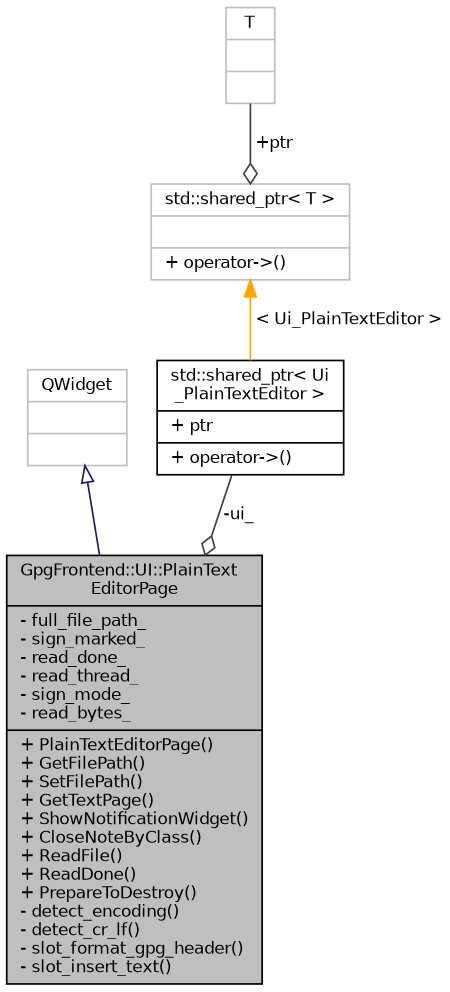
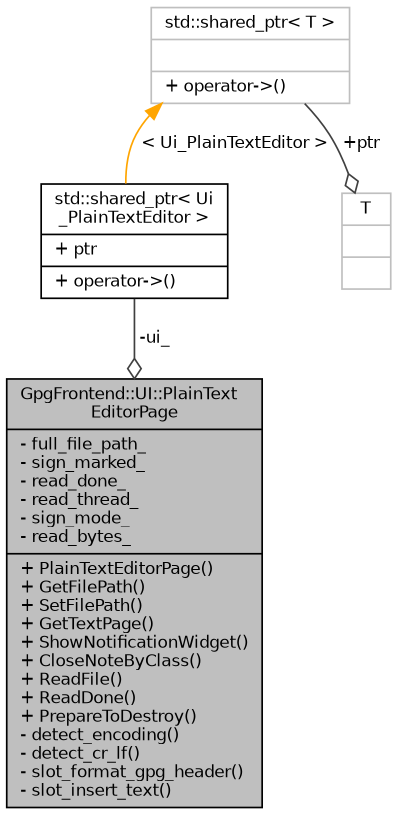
edge "T" -> "std::shared_ptr< T >": reversed
node "QWidget": removed
